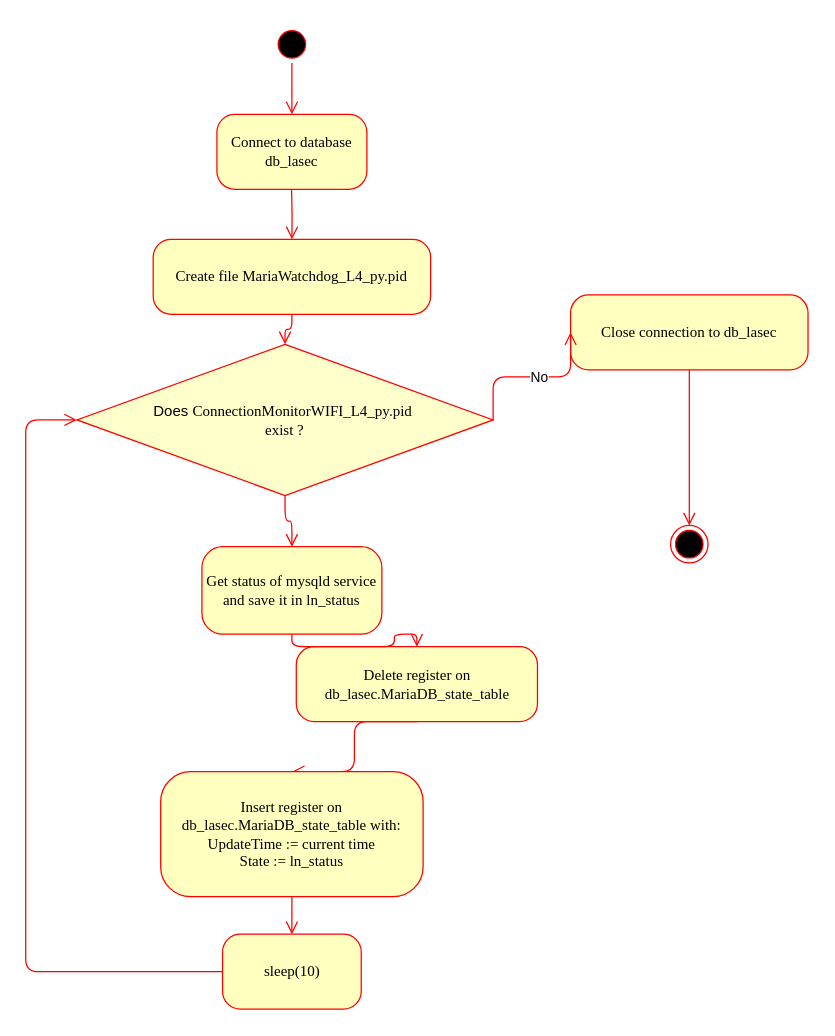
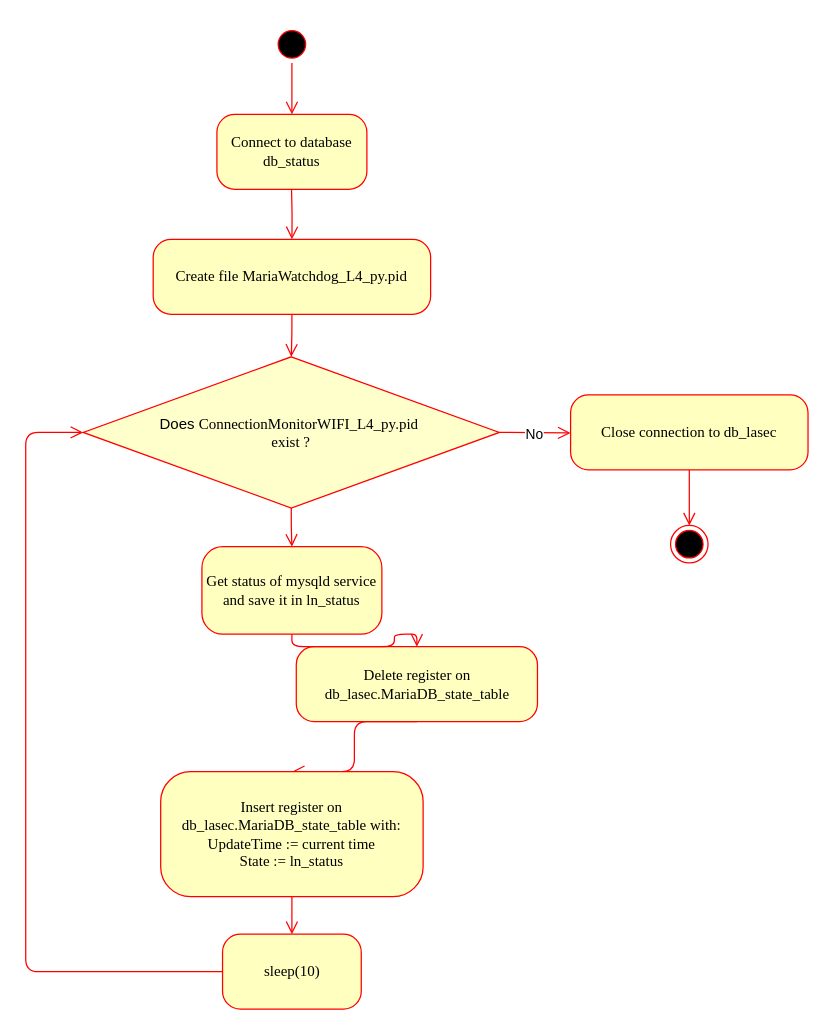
node "Connect to database db_lasec": label "Connect to database db_lasec" -> "Connect to database db_status"
node "Close connection to db_lasec": moved (689, 333) -> (689, 433)
node "Does ConnectionMonitorWIFI_L4_py.pid exist ?": moved (285, 420) -> (291, 433)
